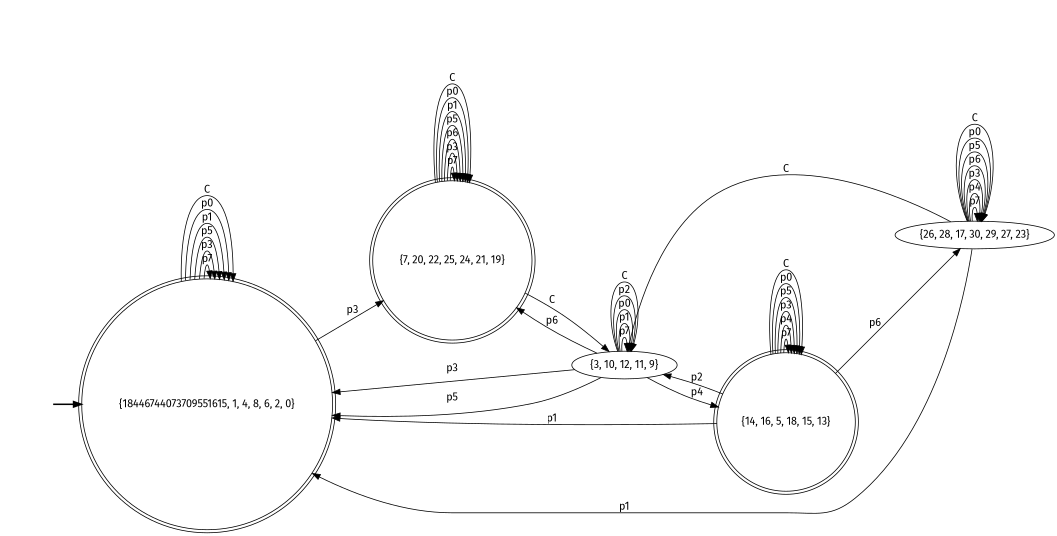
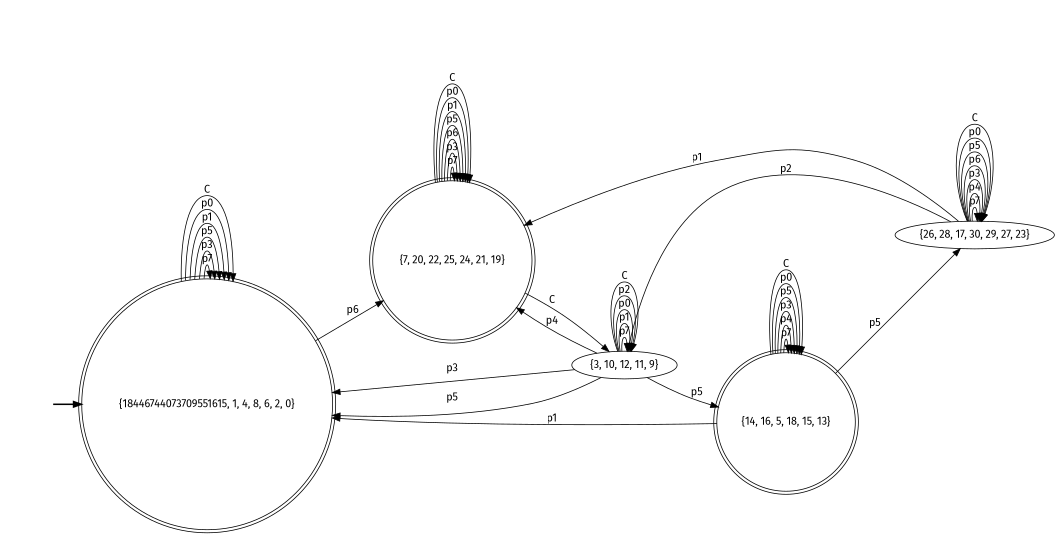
edge "{26, 28, 17, 30, 29, 27, 23}" -> "{3, 10, 12, 11, 9}": label "C" -> "p2"
edge "{18446744073709551615, 1, 4, 8, 6, 2, 0}" -> "{7, 20, 22, 25, 24, 21, 19}": label "p3" -> "p6"
edge "{3, 10, 12, 11, 9}" -> "{7, 20, 22, 25, 24, 21, 19}": label "p6" -> "p4"
edge "{14, 16, 5, 18, 15, 13}" -> "{26, 28, 17, 30, 29, 27, 23}": label "p6" -> "p5"
edge "{14, 16, 5, 18, 15, 13}" -> "{3, 10, 12, 11, 9}": removed, label "p2"
edge "{3, 10, 12, 11, 9}" -> "{14, 16, 5, 18, 15, 13}": label "p4" -> "p5"
edge "{26, 28, 17, 30, 29, 27, 23}" -> "{18446744073709551615, 1, 4, 8, 6, 2, 0}": now "{26, 28, 17, 30, 29, 27, 23}" -> "{7, 20, 22, 25, 24, 21, 19}"
